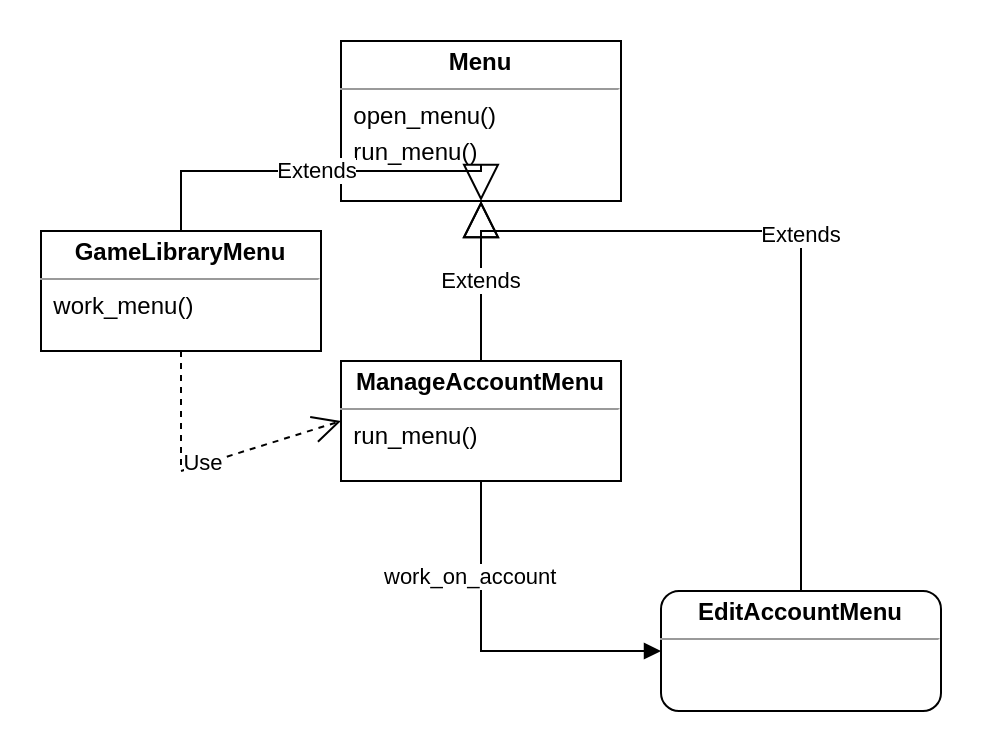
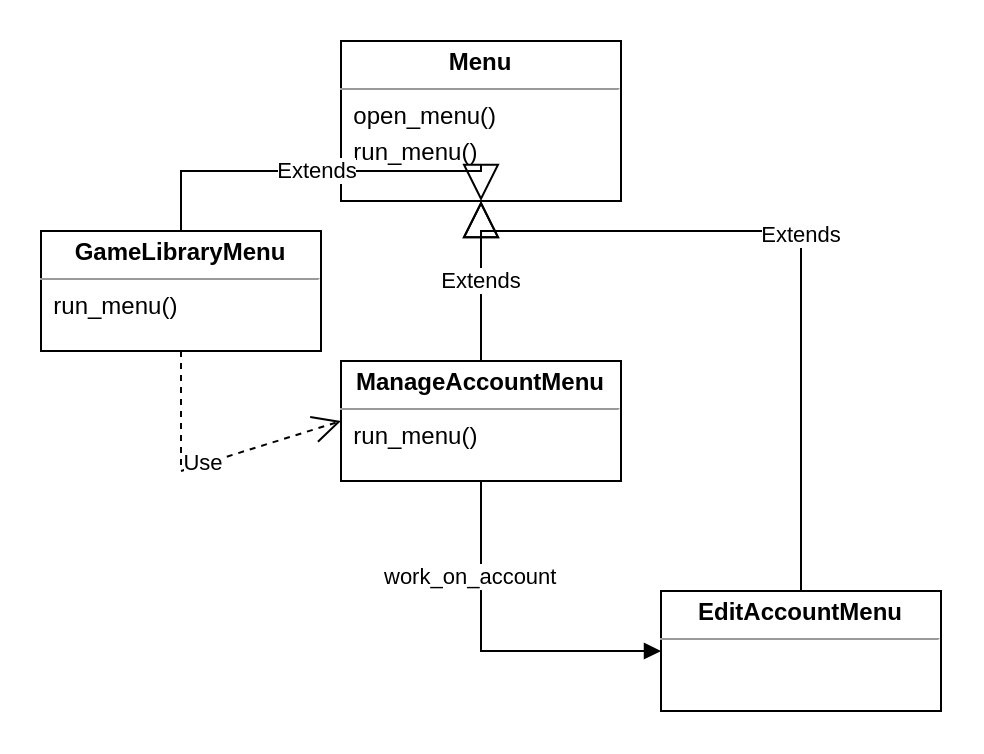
node "GameLibraryMenu work_menu()": label "GameLibraryMenu work_menu()" -> "GameLibraryMenu run_menu()"
node "EditAccountMenu": shape rounded rectangle -> rectangle
